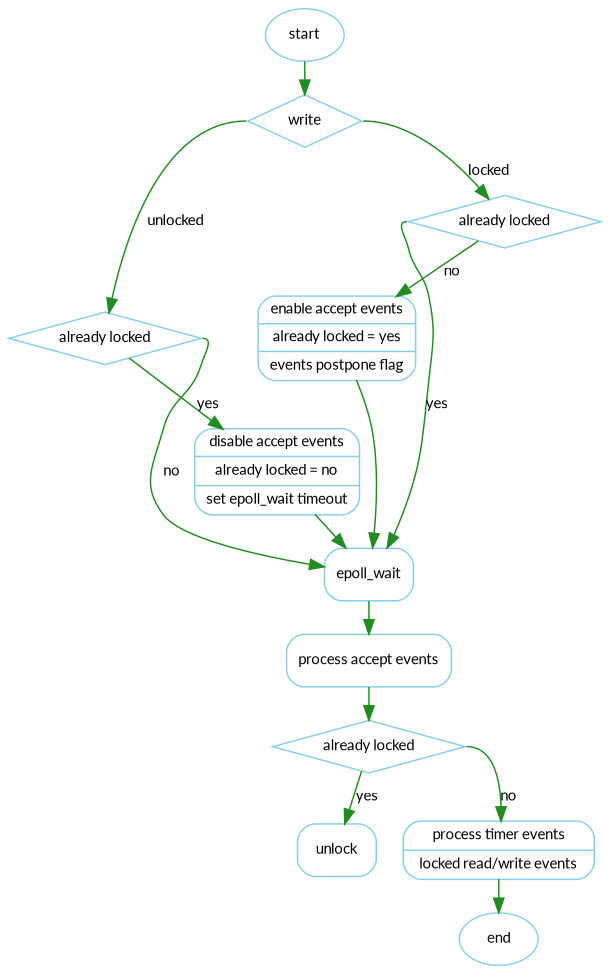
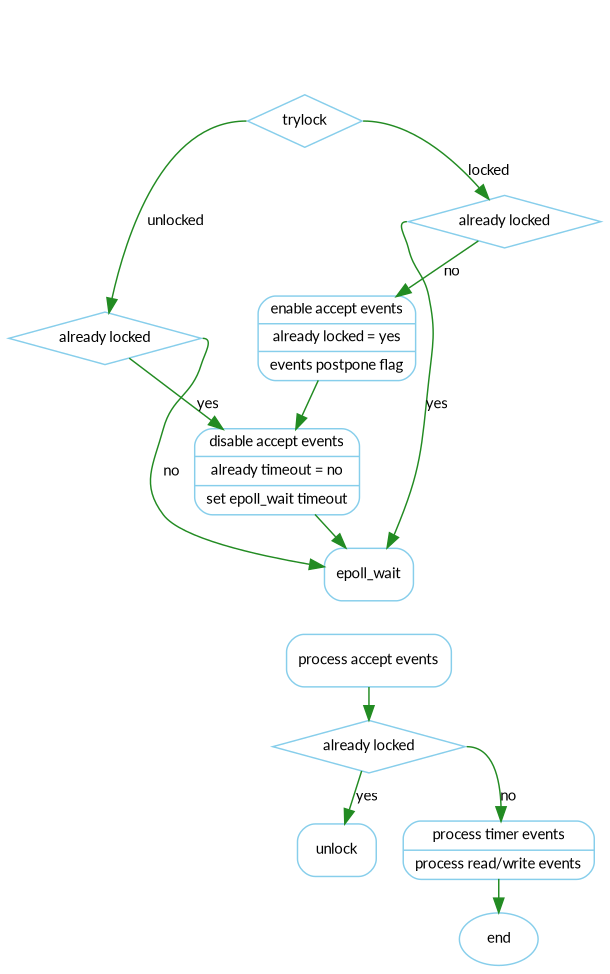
node "start": removed
node "write": label "write" -> "trylock"
edge "enable accept events" -> "epoll_wait": now "enable accept events" -> "disable accept events"
node "disable accept events": text "already locked = no" -> "already timeout = no"
edge "epoll_wait" -> "process accept events": removed
node "process timer events": text "locked read/write events" -> "process read/write events"
